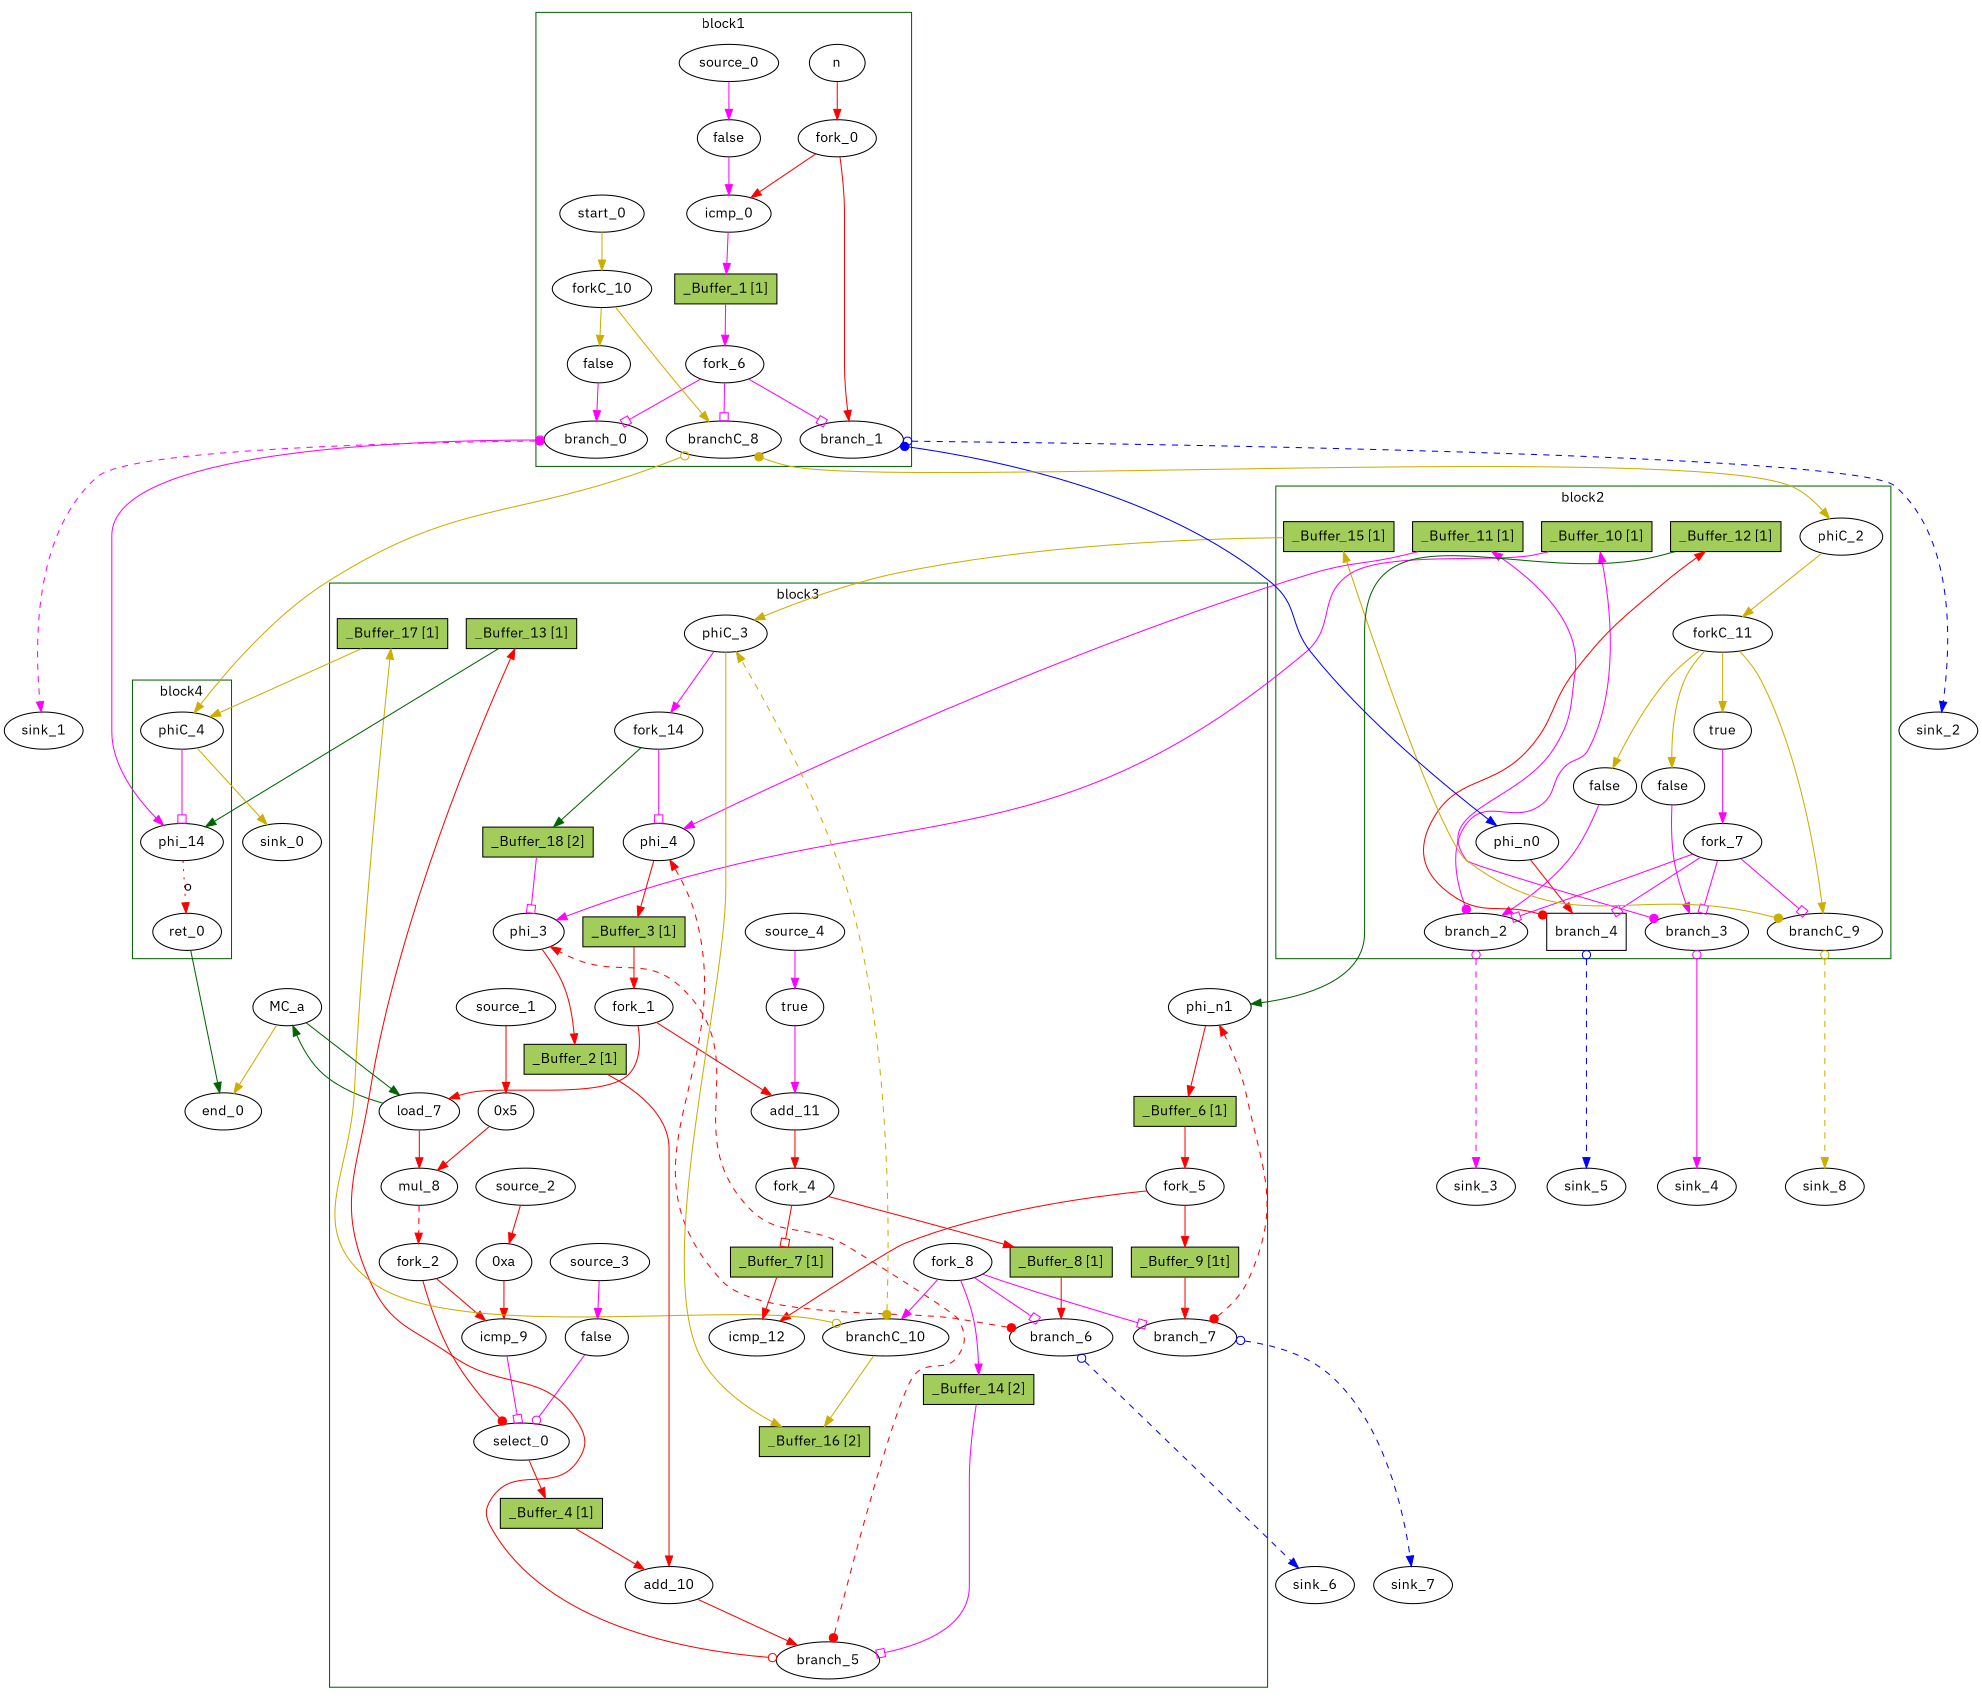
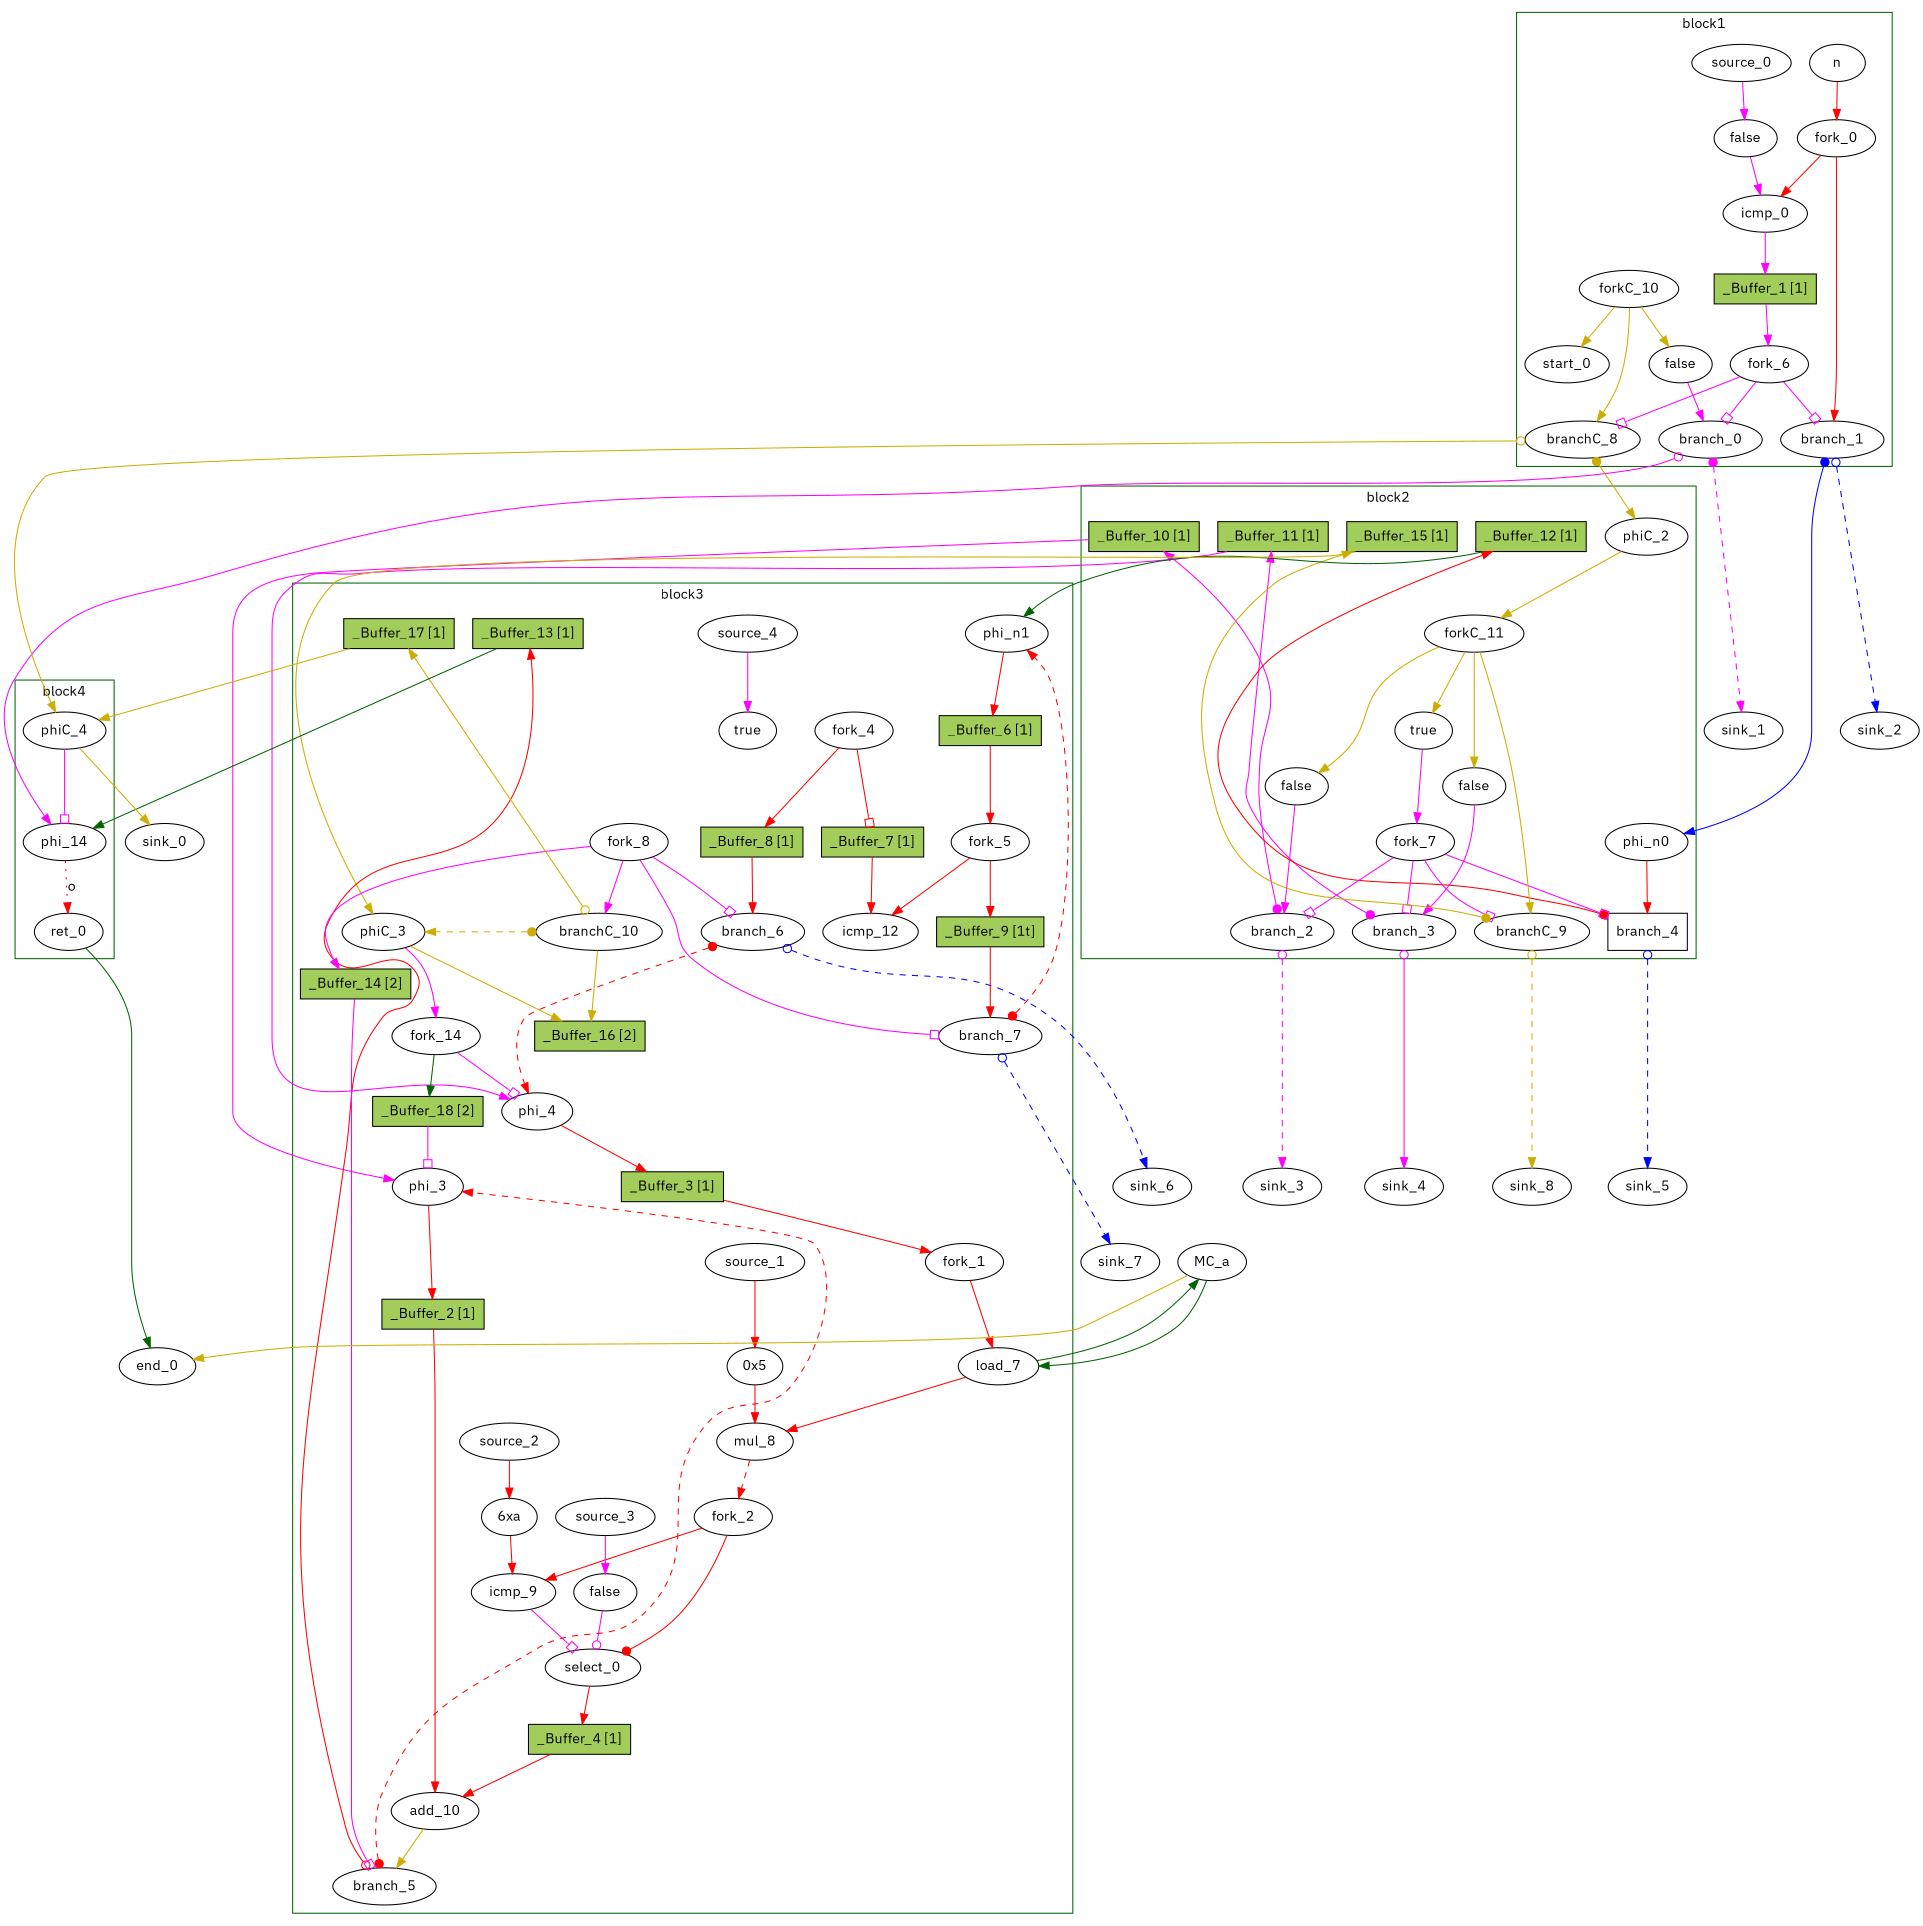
edge "start_0" -> "forkC_10": reversed
node "add_11": removed
node "0xa": label "0xa" -> "6xa"
edge "add_10" -> "branch_5": color red -> gold3
